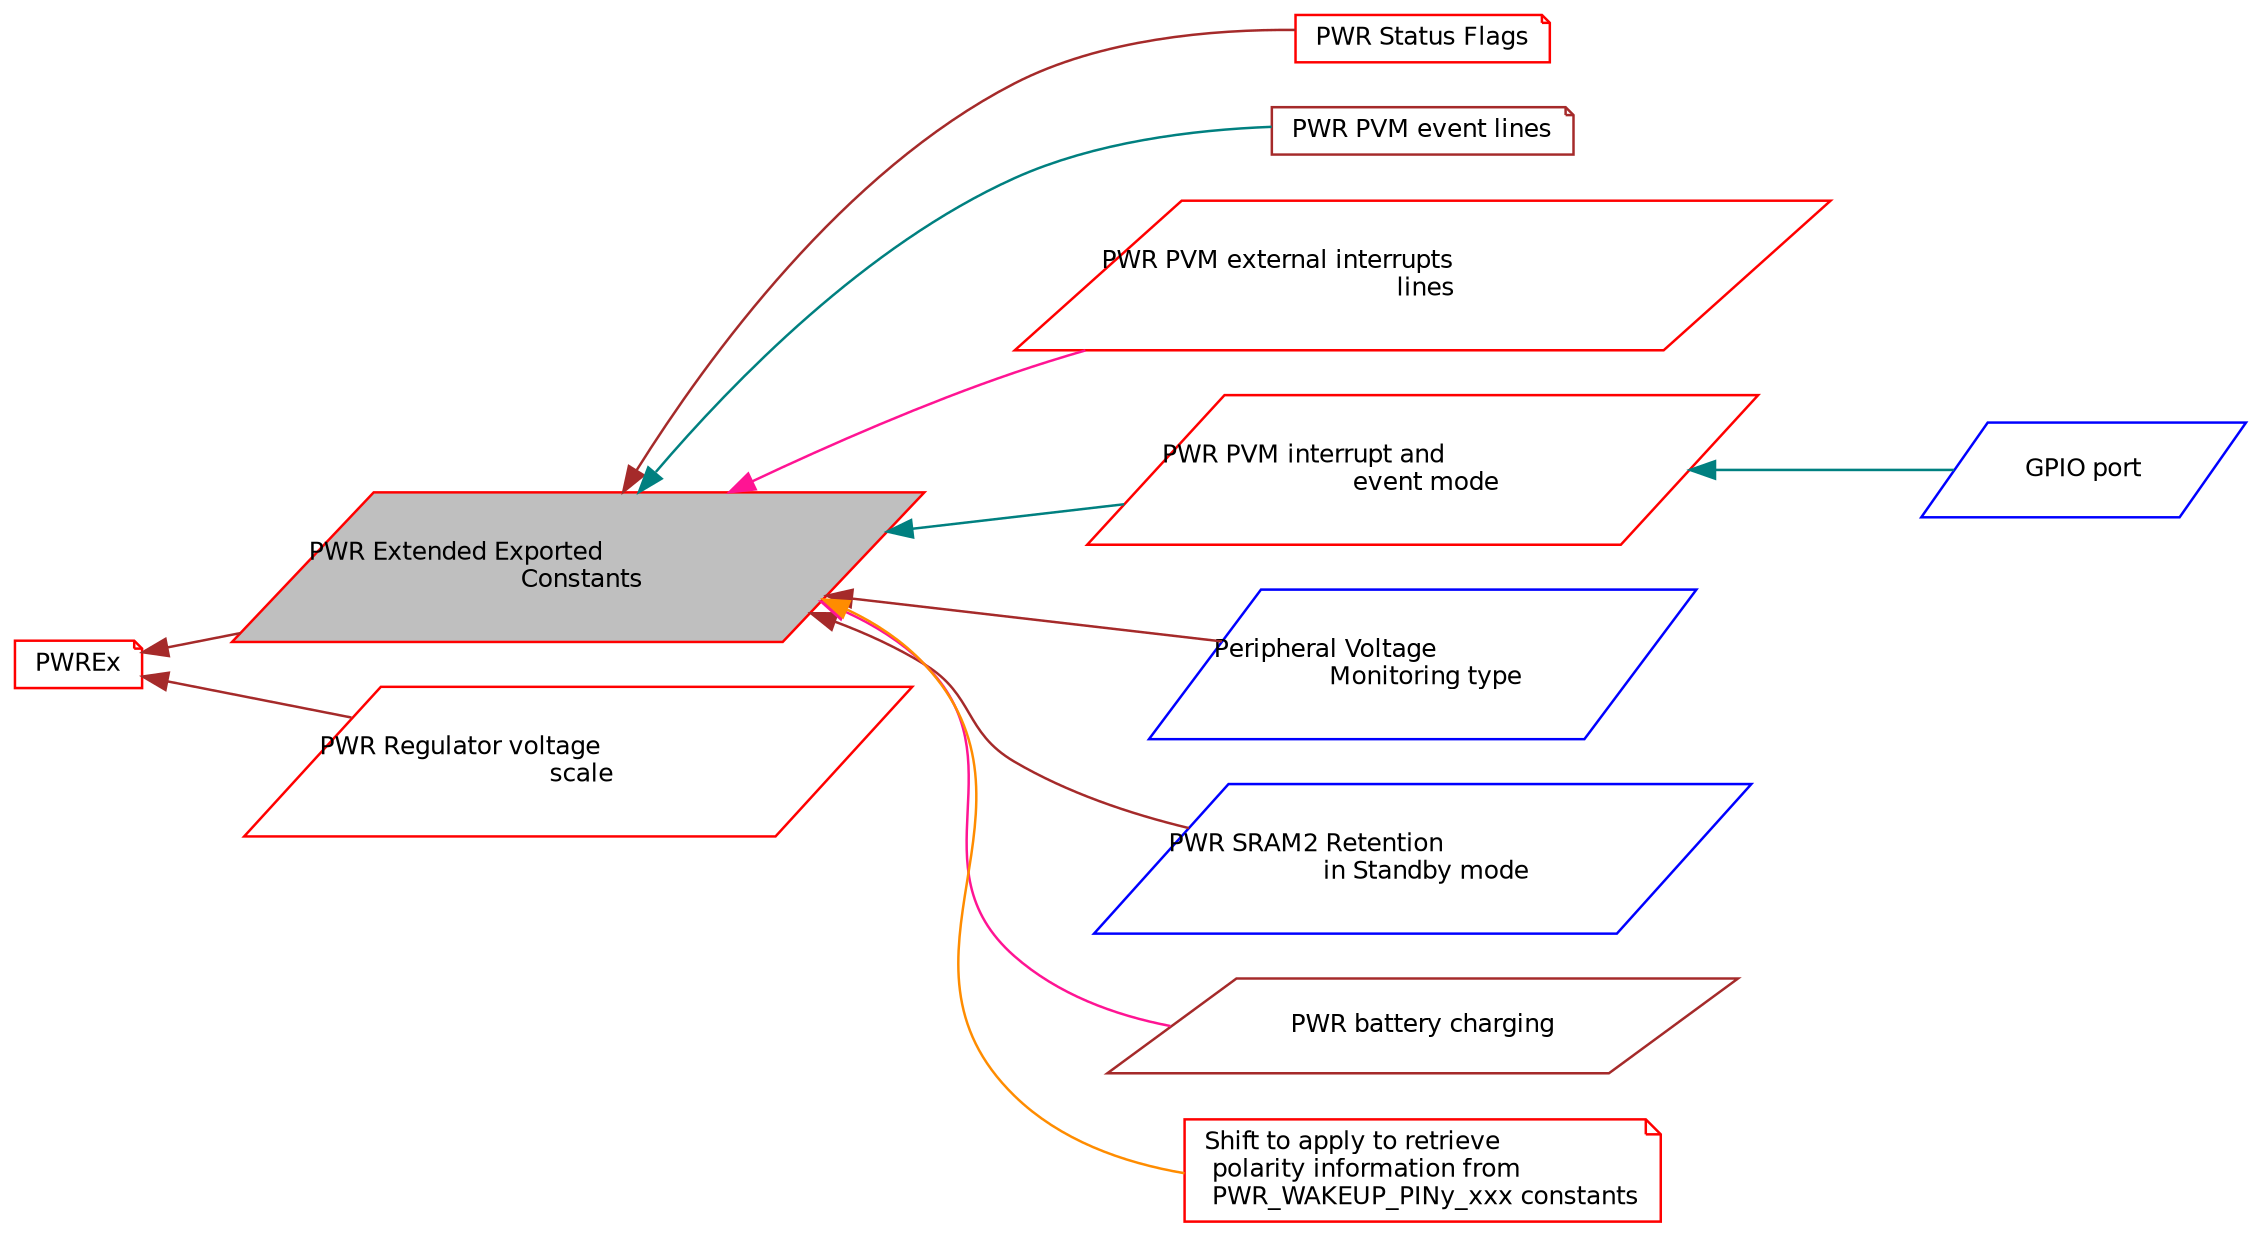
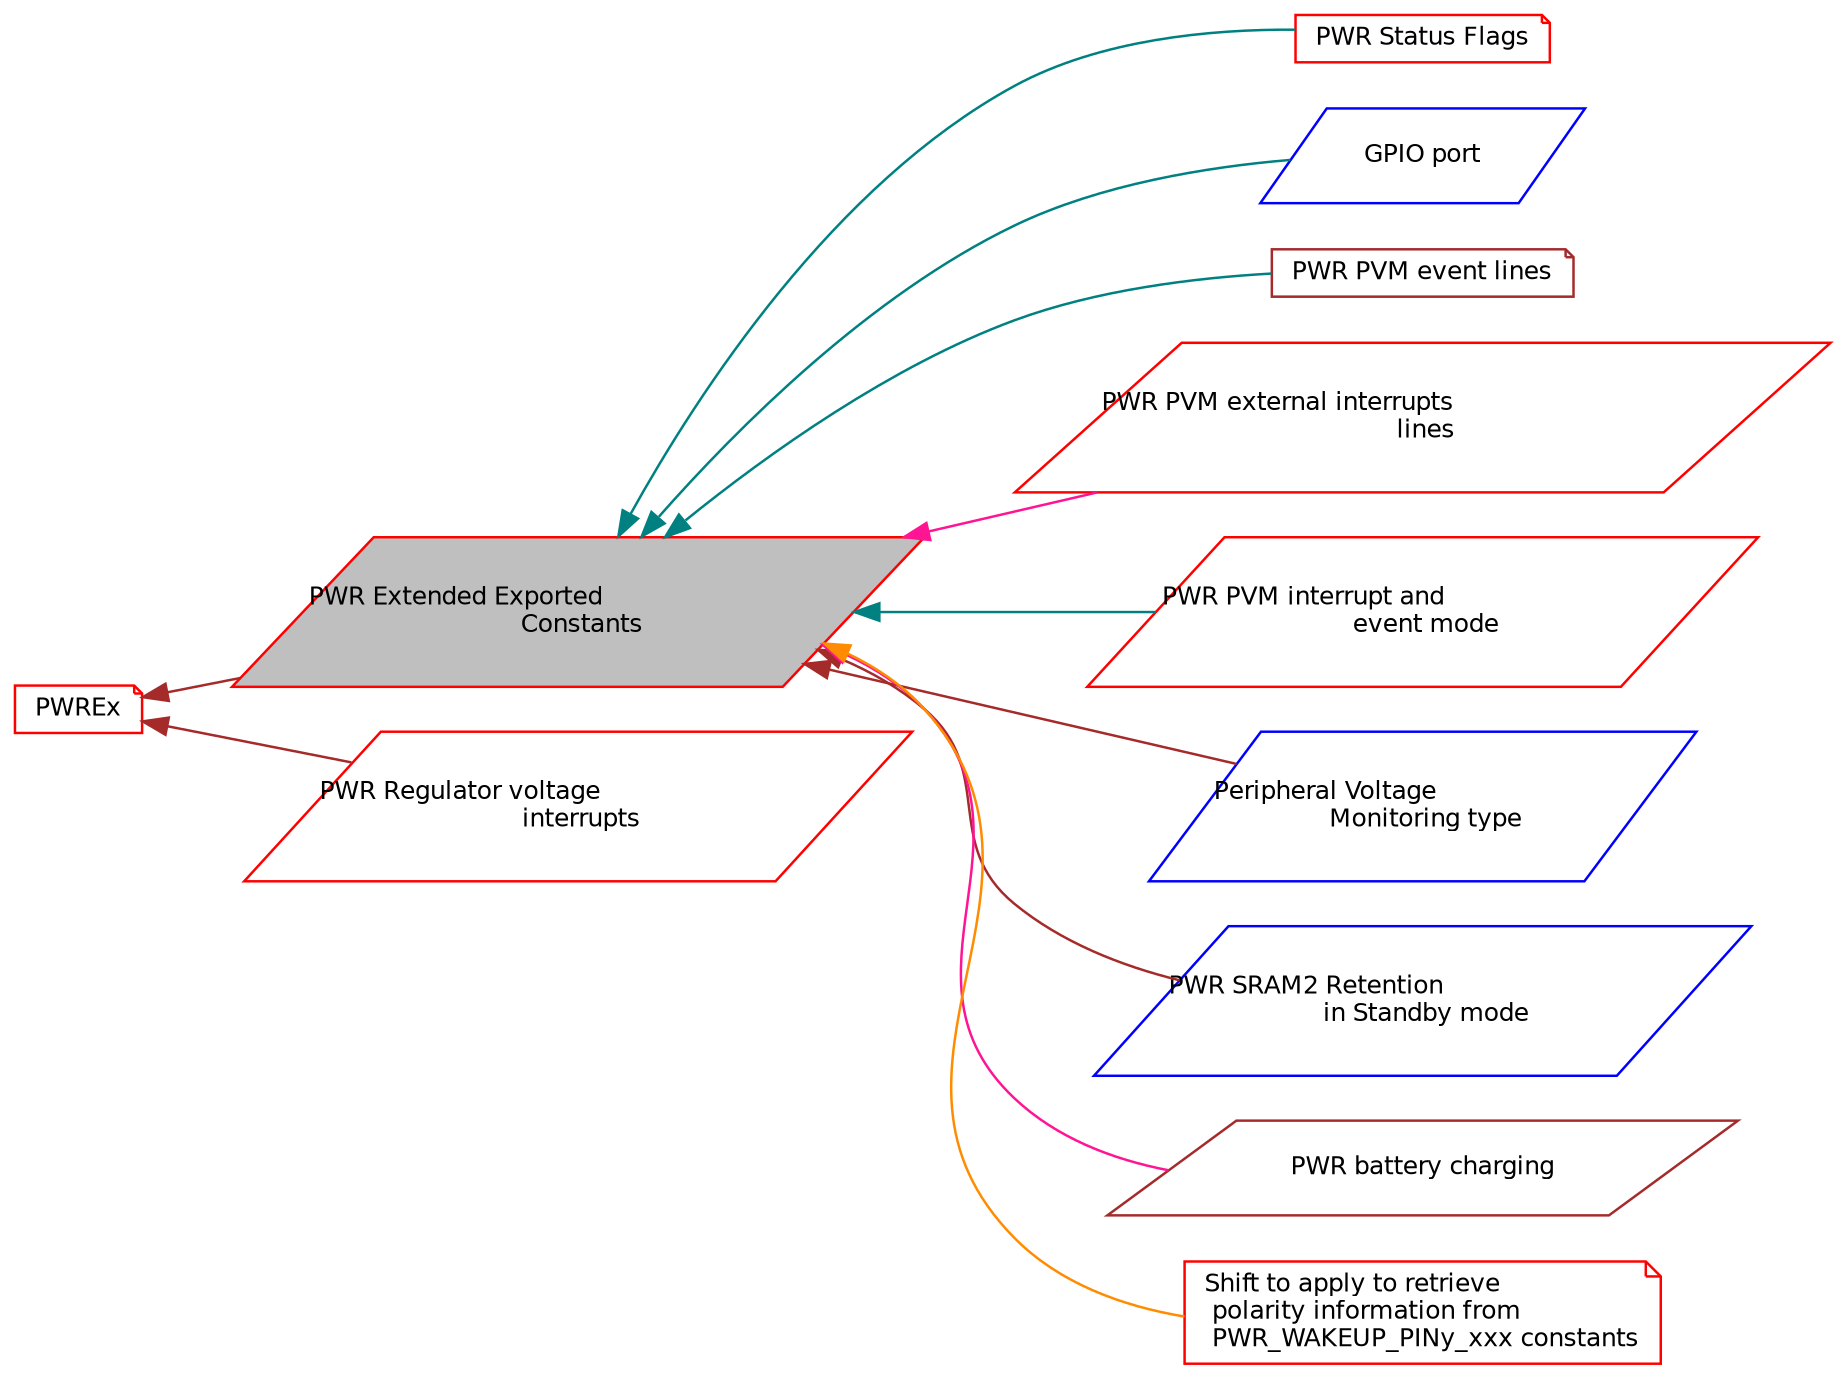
edge "PWR Status Flags" -> "PWR Extended Exported Constants": color brown -> teal
edge "GPIO port" -> "PWR PVM interrupt and event mode": now "GPIO port" -> "PWR Extended Exported Constants"
node "PWR Regulator voltage scale": label "PWR Regulator voltage scale" -> "PWR Regulator voltage interrupts"
